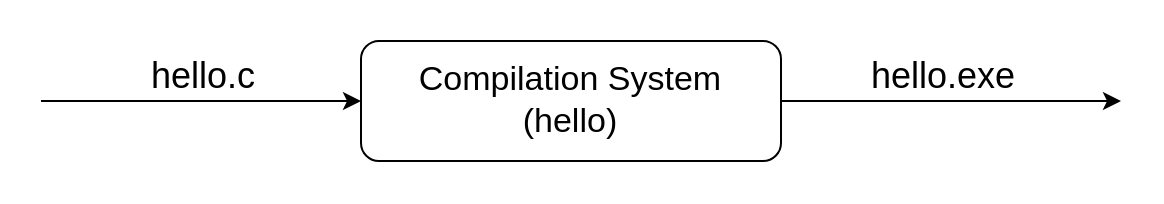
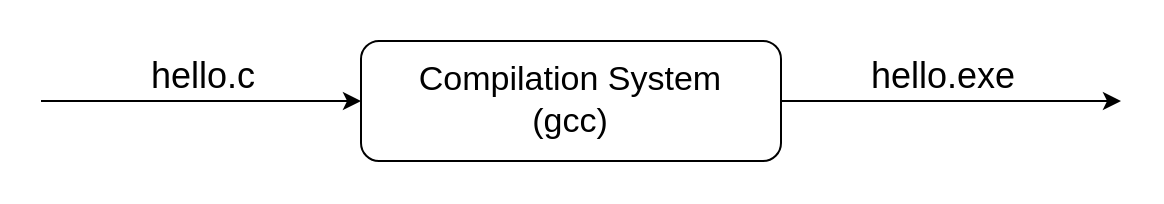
node "Compilation System(hello)": label "Compilation System(hello)" -> "Compilation System(gcc)"
